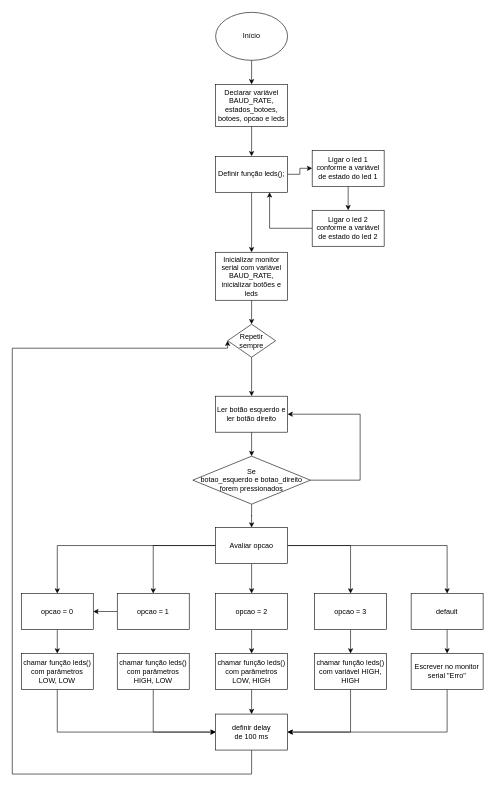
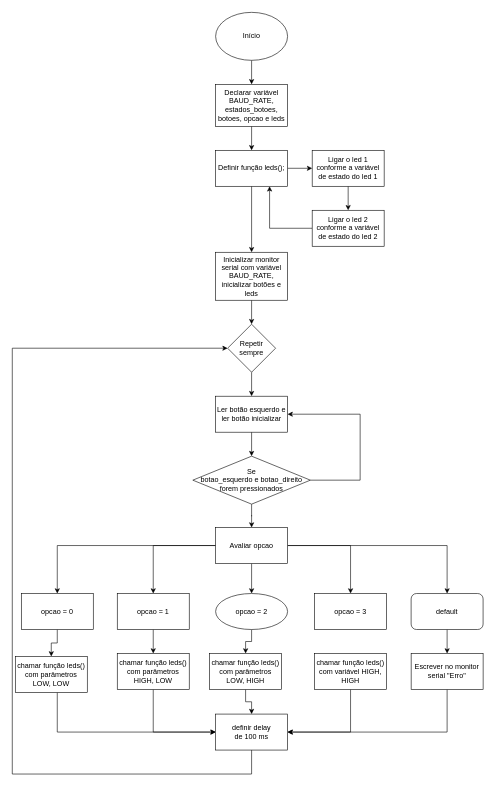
node "Definir função leds();": moved (252, 174) -> (252, 168)
node "Repetir sempre": size 48x33 -> 48x48
node "Ler botão esquerdo e ler botão direito": label "Ler botão esquerdo e ler botão direito" -> "Ler botão esquerdo e ler botão inicializar"
edge "opcao = 1" -> "opcao = 0": now "opcao = 1" -> "chamar função leds() com parâmetros HIGH, LOW"
node "opcao = 2": shape rectangle -> ellipse
node "default": shape rectangle -> rounded rectangle
edge "opcao = 3" -> "chamar função leds() com variável HIGH, HIGH": removed
node "chamar função leds() com parâmetros LOW, LOW": moved (57, 672) -> (51, 675)
node "chamar função leds() com parâmetros LOW, HIGH": moved (252, 672) -> (246, 672)
